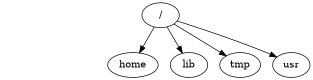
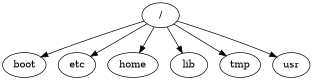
node "boot": added
node "etc": added
